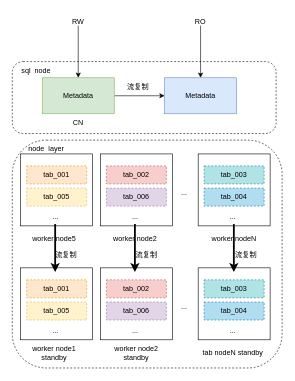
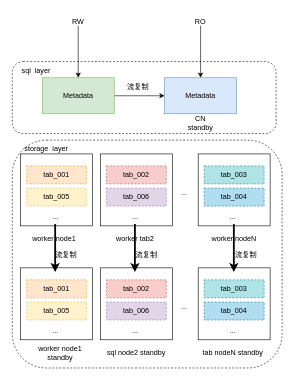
node "sql node": label "sql node" -> "sql layer"
node "CN": removed
node "CN standby": added
node "node layer": label "node layer" -> "storage layer"
node "worker node5": label "worker node5" -> "worker node1"
node "worker node2": label "worker node2" -> "worker tab2"
node "worker node1 standby": moved (54, 353) -> (60, 353)
node "worker node2 standby": label "worker node2 standby" -> "sql node2 standby"
